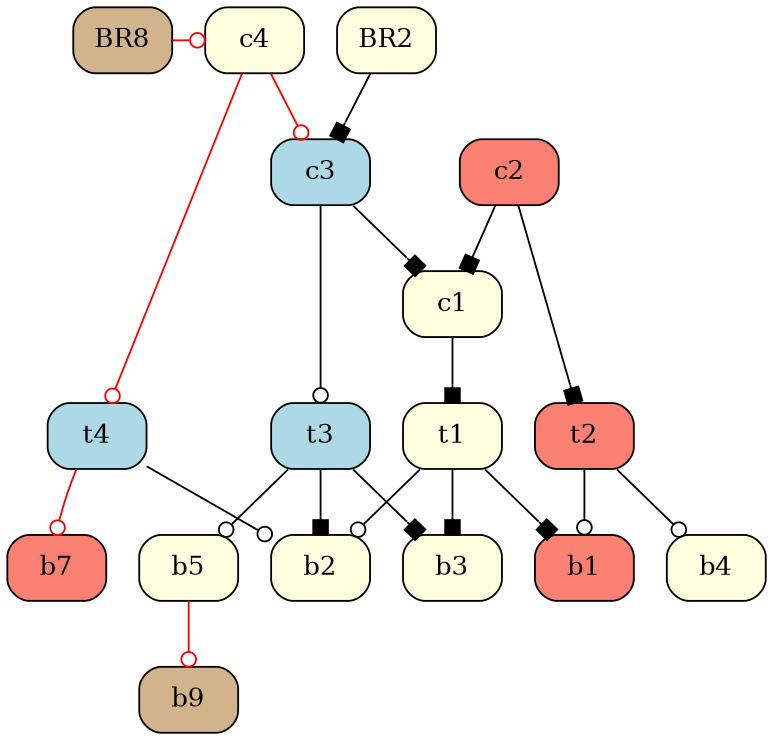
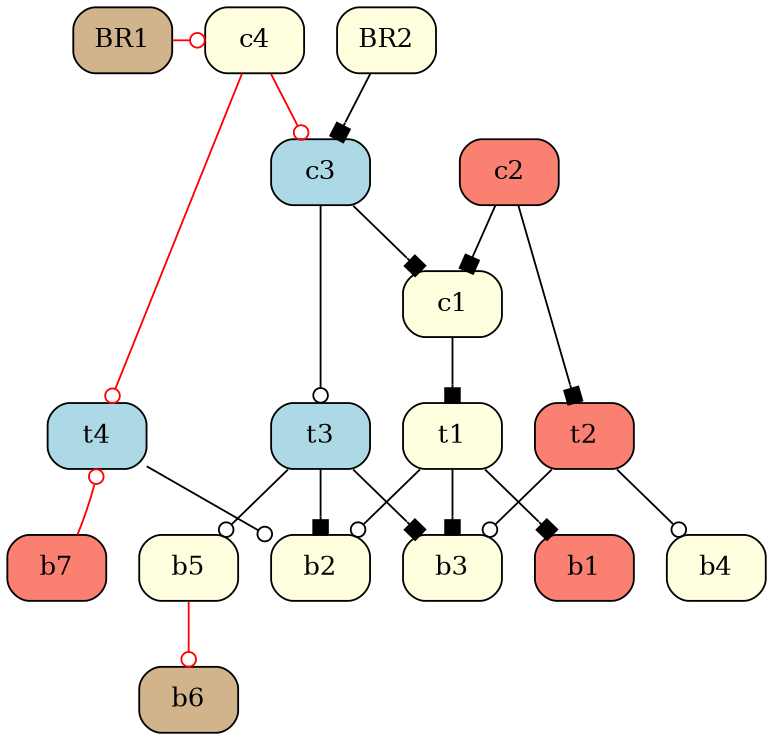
node "BR8": label "BR8" -> "BR1"
edge "t4" -> "b7": reversed
edge "t2" -> "b1": now "t2" -> "b3"
node "b9": label "b9" -> "b6"
